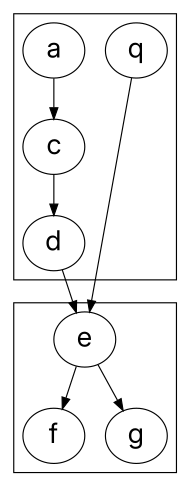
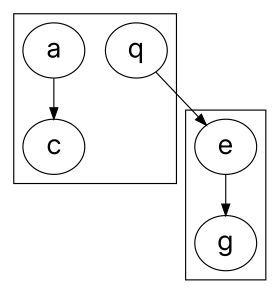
node "d": removed
node "f": removed
